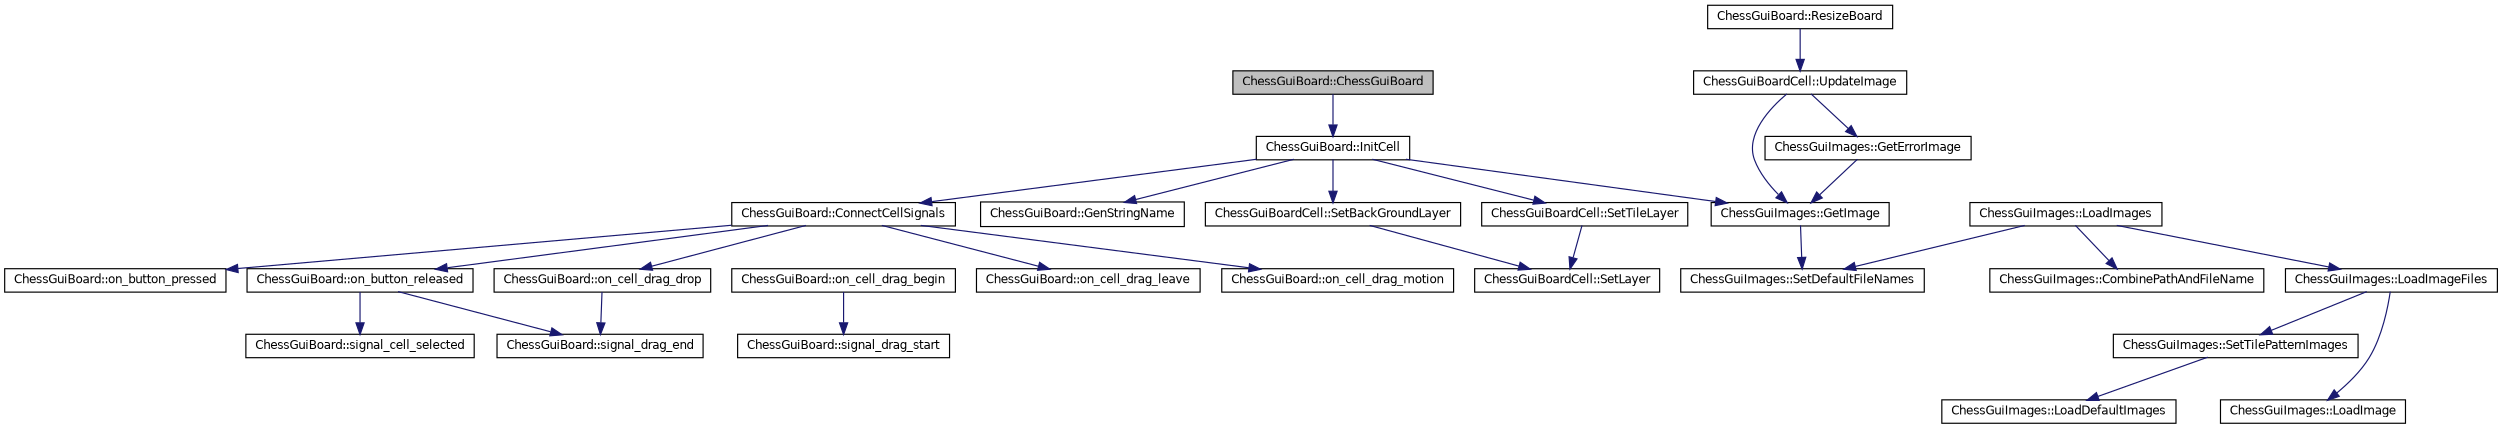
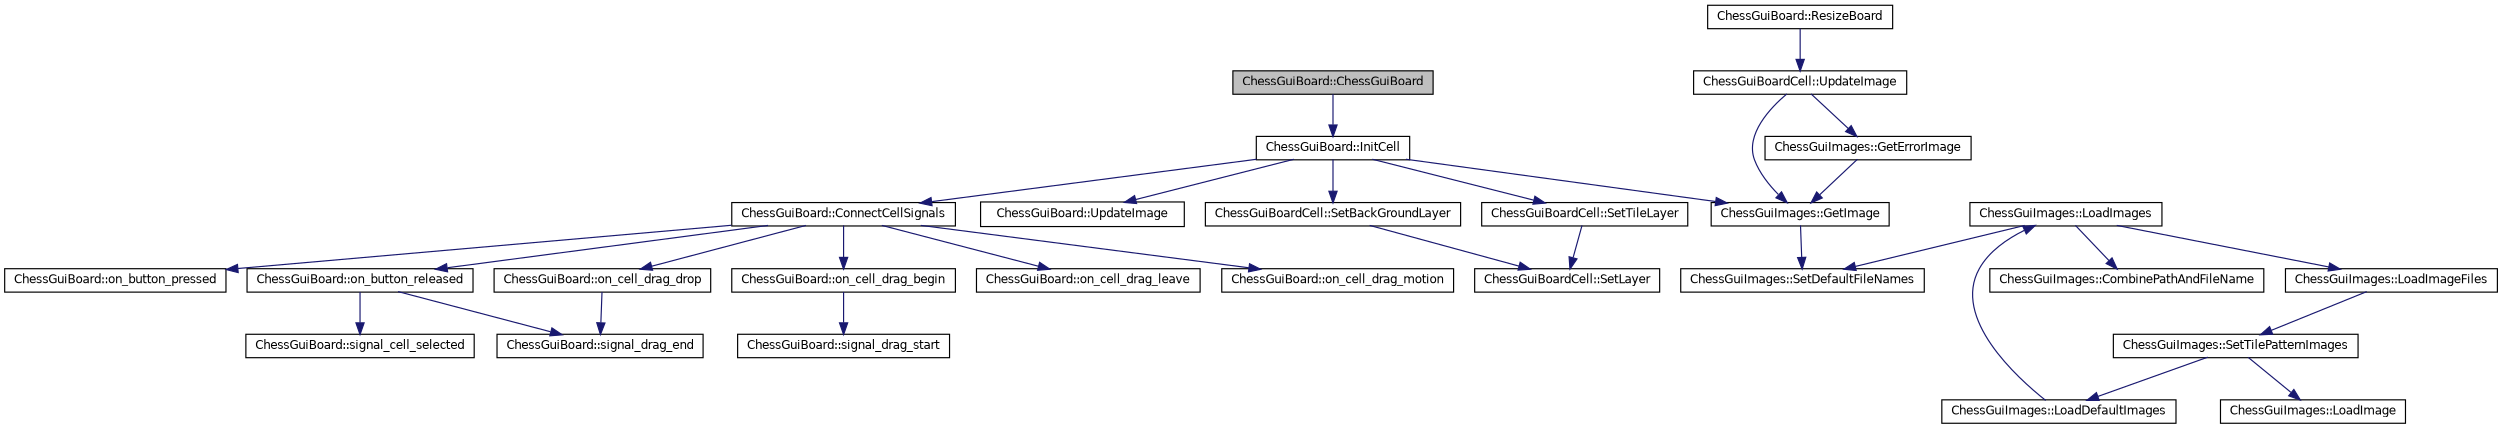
node "ChessGuiBoard::GenStringName": label "ChessGuiBoard::GenStringName" -> "ChessGuiBoard::UpdateImage"
edge "ChessGuiBoard::ConnectCellSignals" -> "ChessGuiBoard::on_cell_drag_begin": added
edge "ChessGuiImages::LoadDefaultImages" -> "ChessGuiImages::LoadImages": added
edge "ChessGuiImages::LoadImageFiles" -> "ChessGuiImages::LoadImage": now "ChessGuiImages::SetTilePatternImages" -> "ChessGuiImages::LoadImage"
